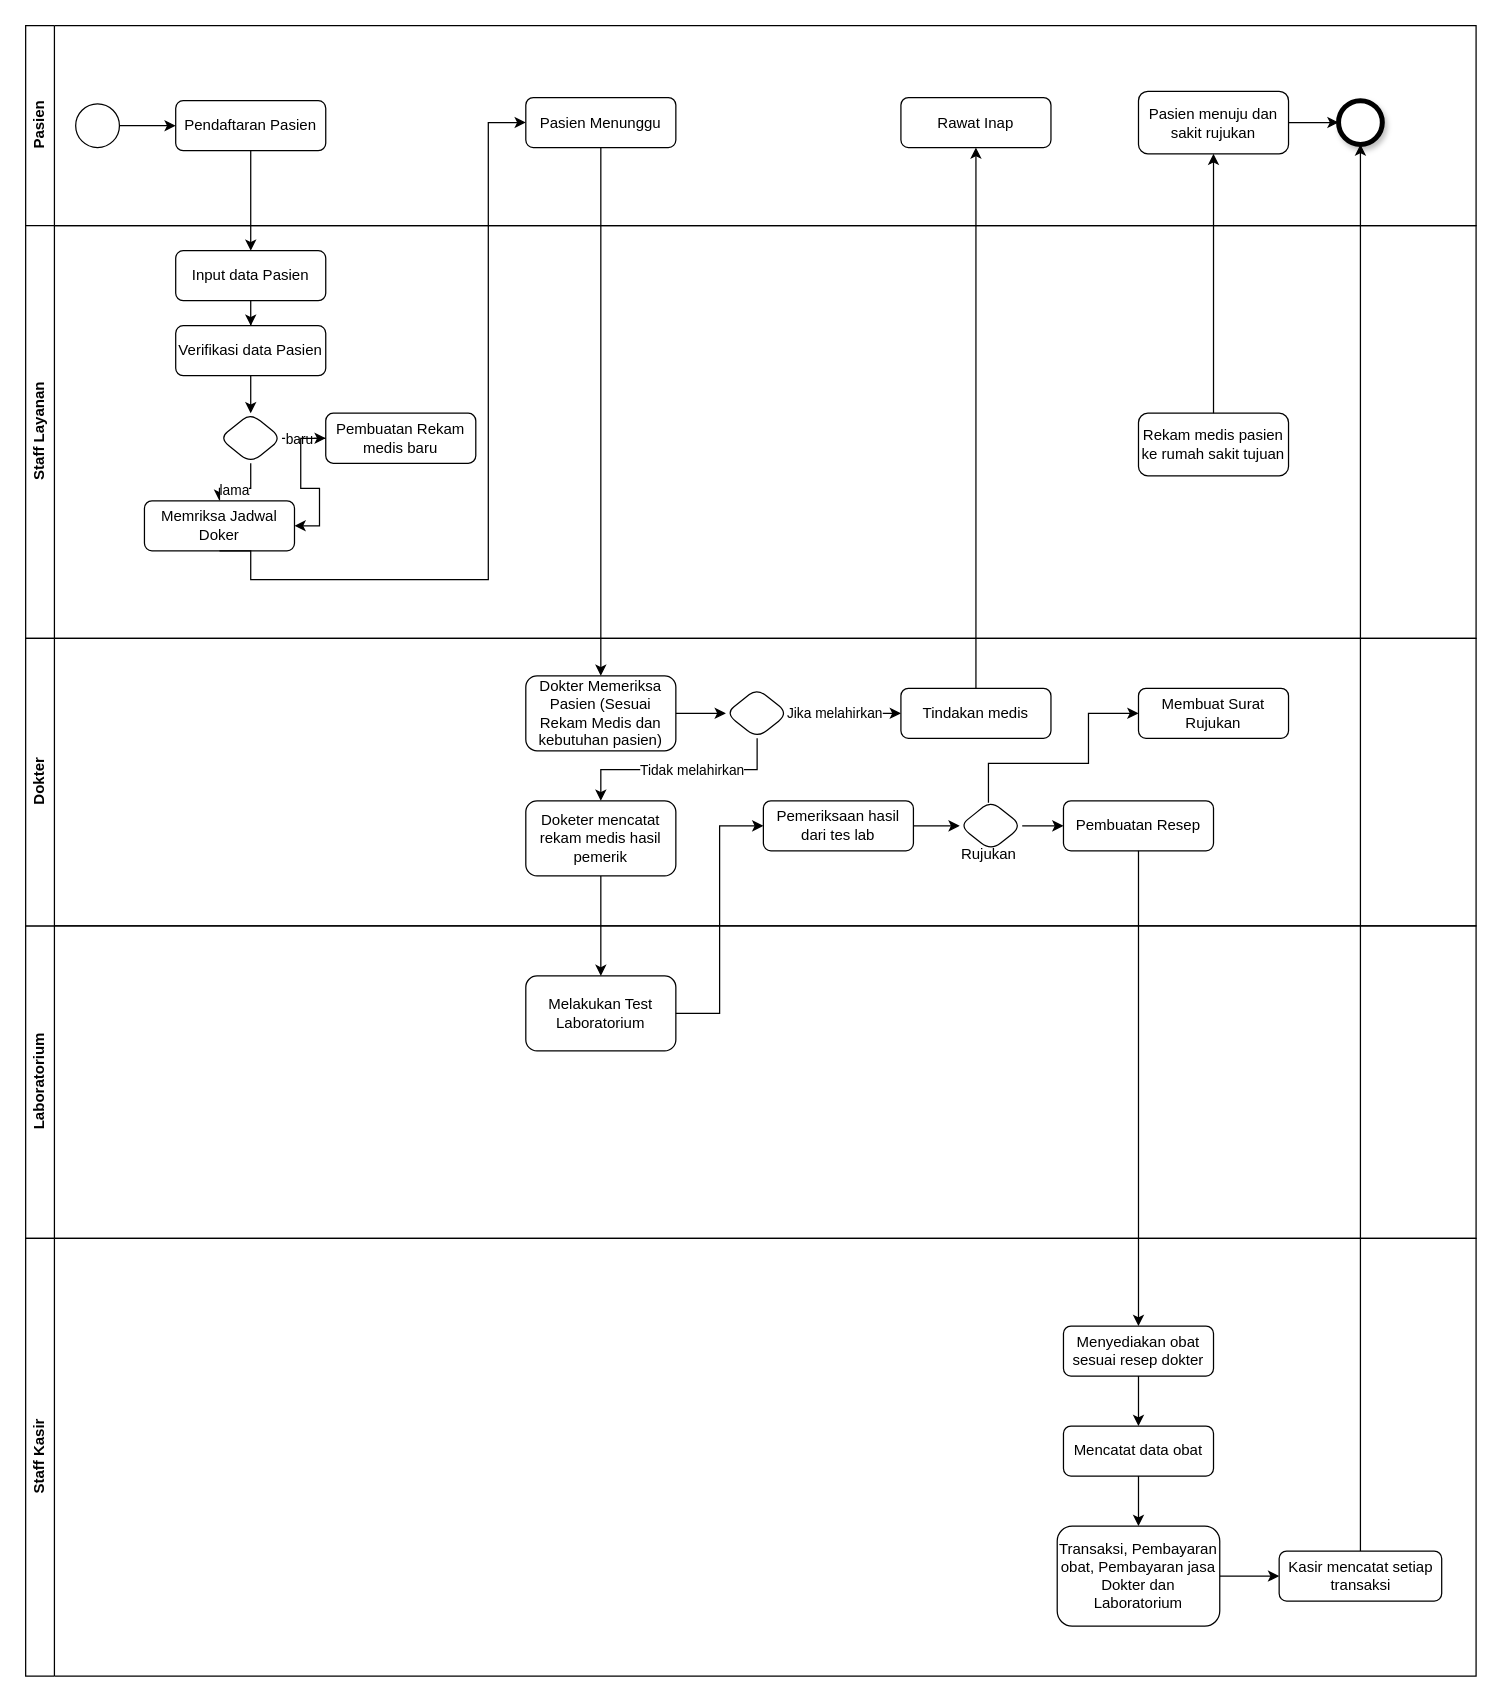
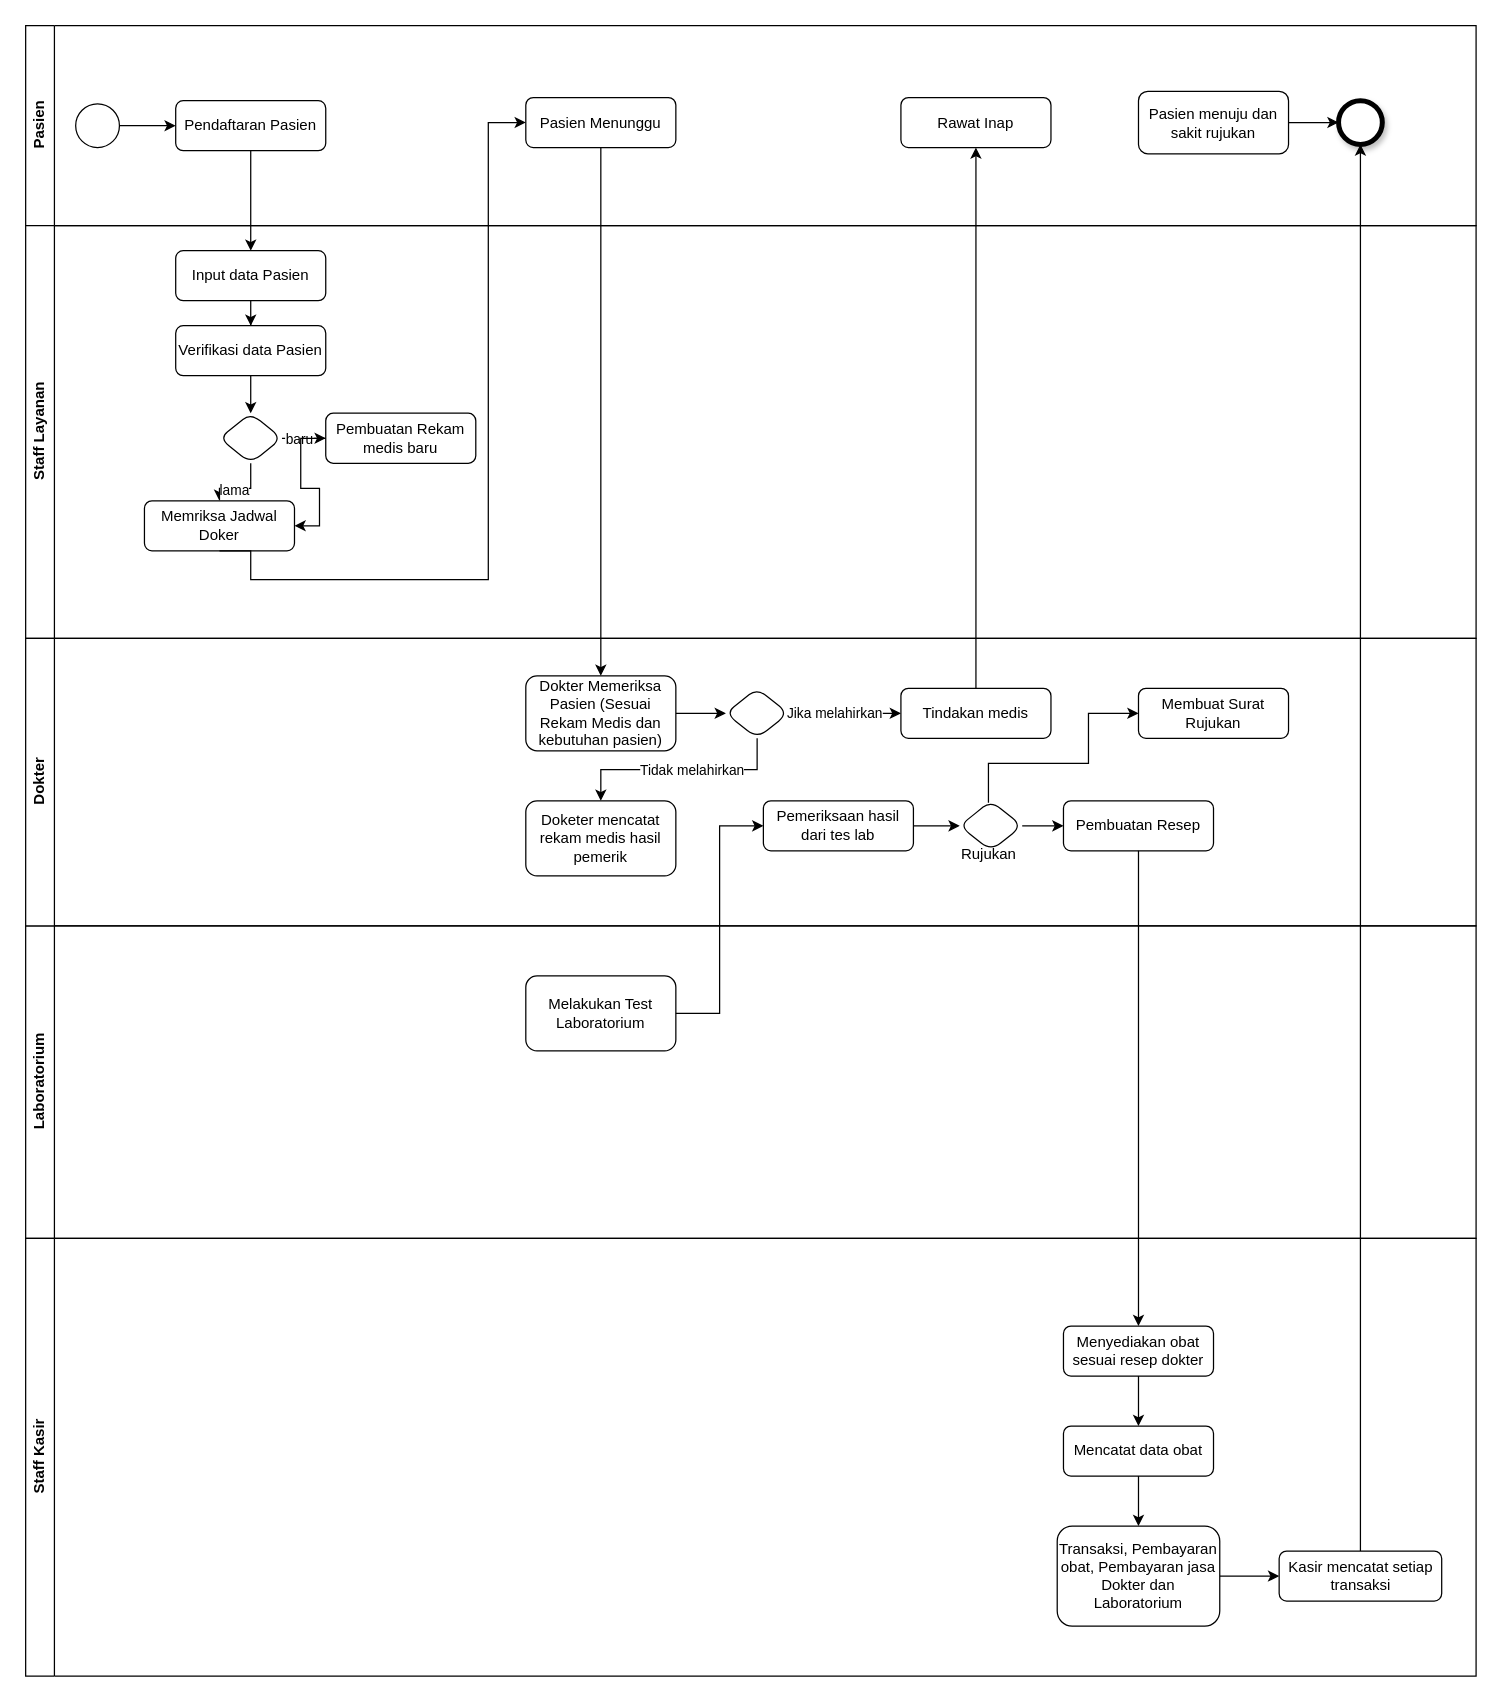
edge "Rekam medis pasien ke rumah sakit tujuan" -> "Pasien menuju dan sakit rujukan": removed
node "Rekam medis pasien ke rumah sakit tujuan": removed
edge "Doketer mencatat rekam medis hasil pemerik" -> "Melakukan Test Laboratorium": removed
